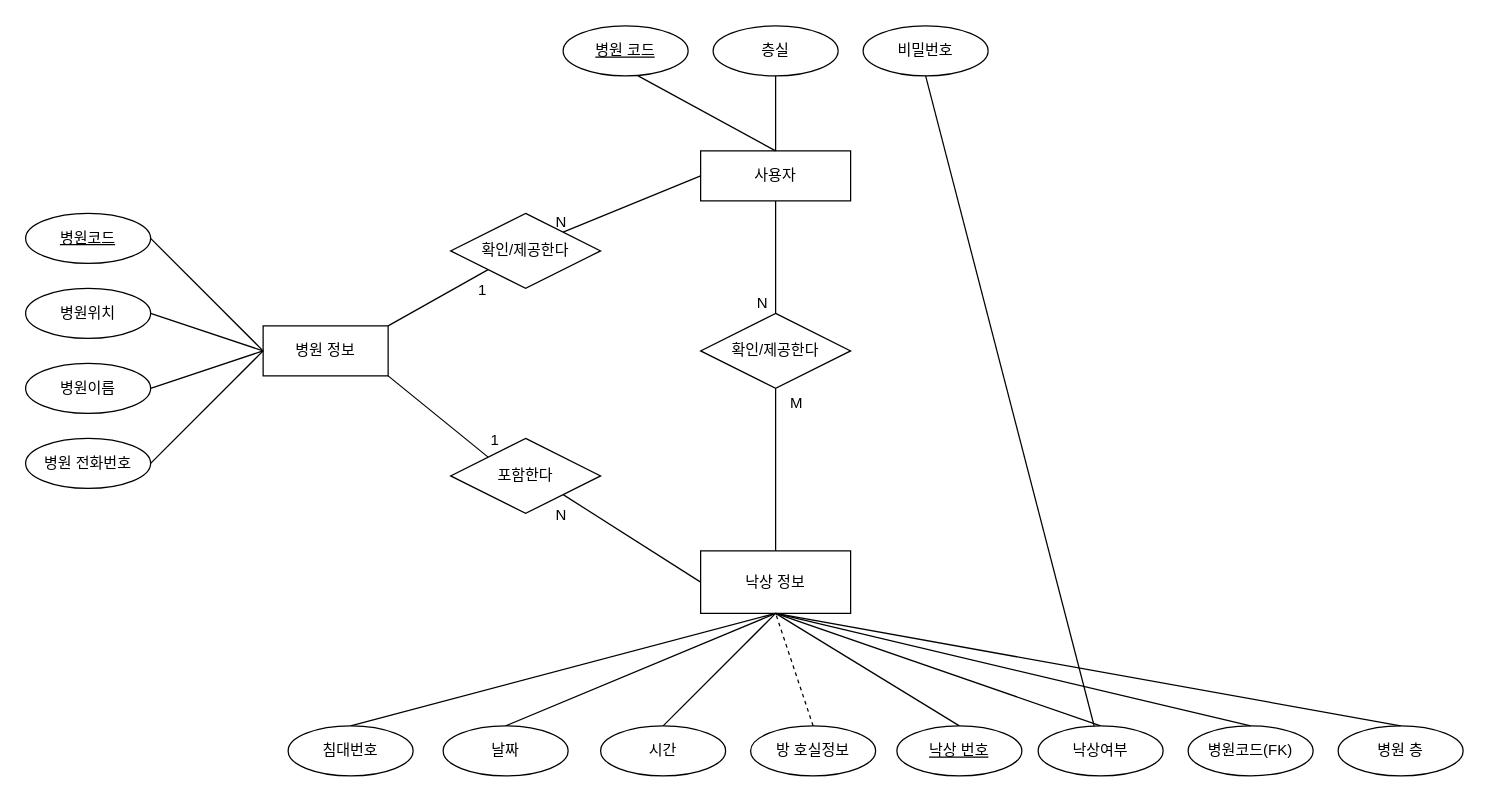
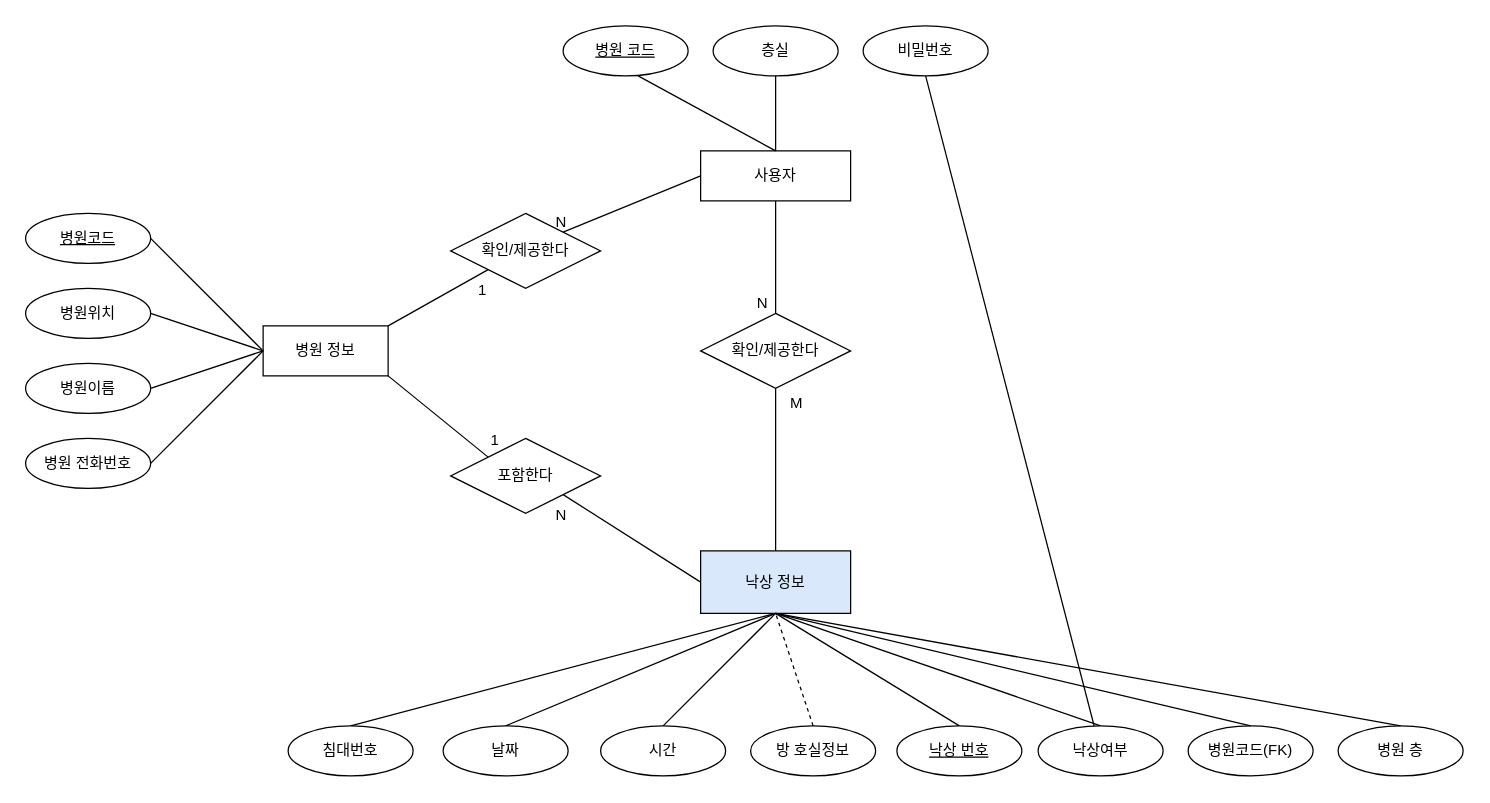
node "낙상 정보": fillcolor #ffffff -> #dae8fc
